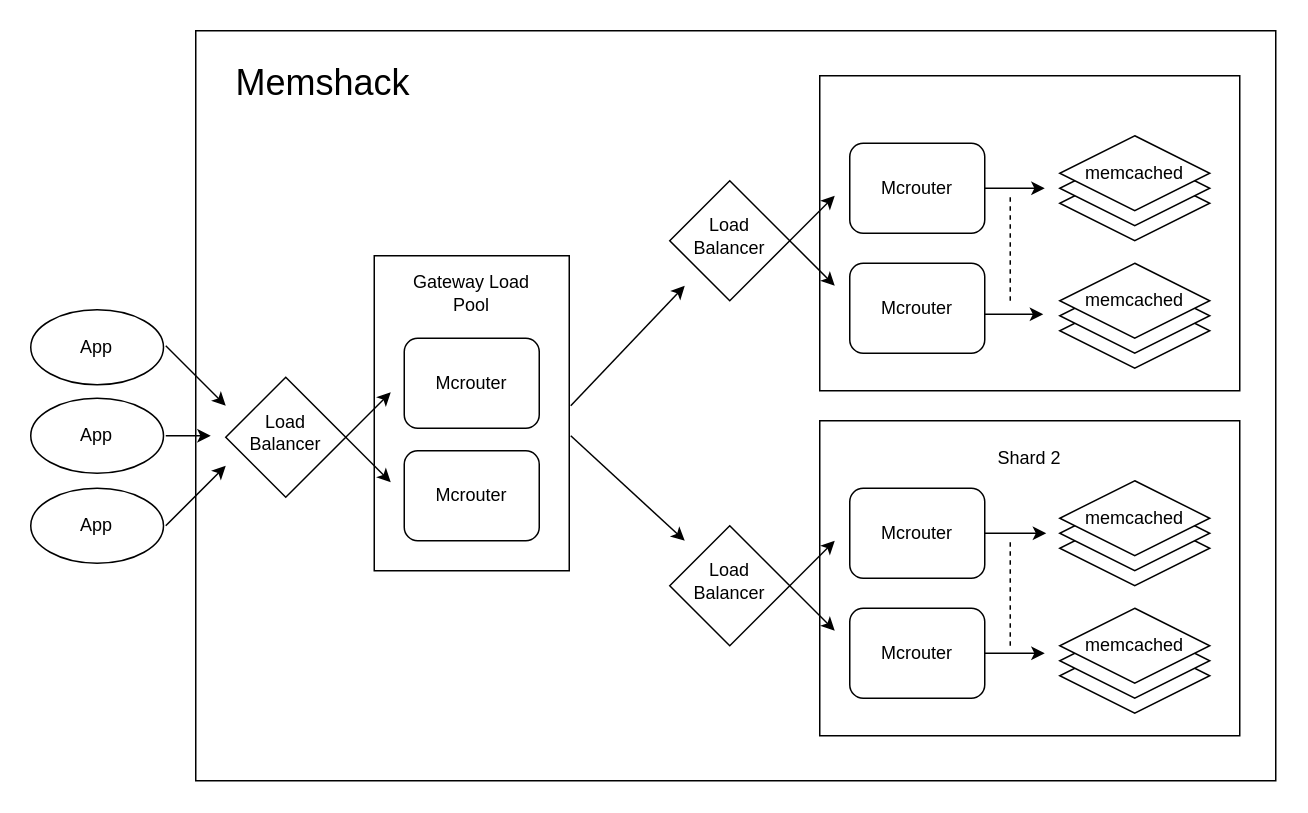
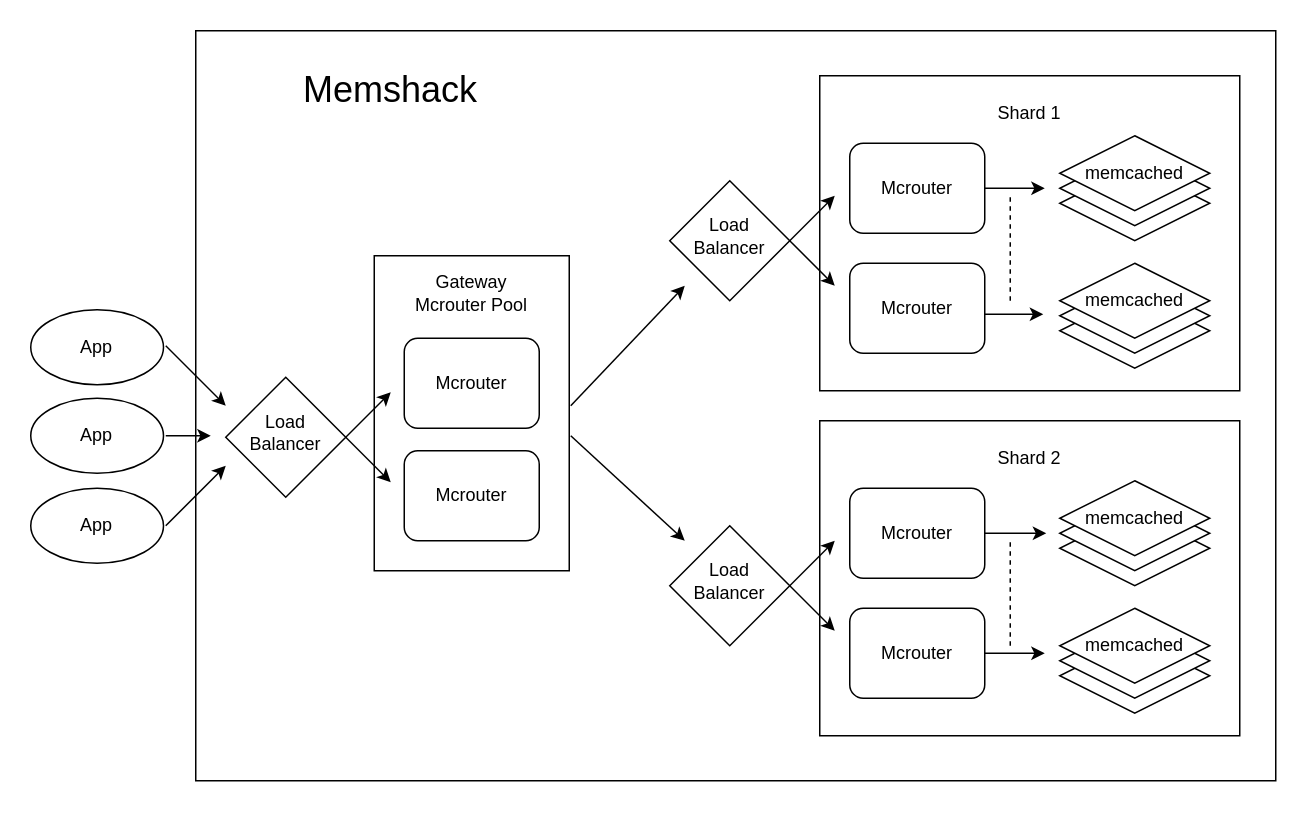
node "Memshack": moved (323, 83) -> (391, 91)
node "Shard 1": added
node "Gateway Load Pool": label "Gateway Load Pool" -> "Gateway Mcrouter Pool"
